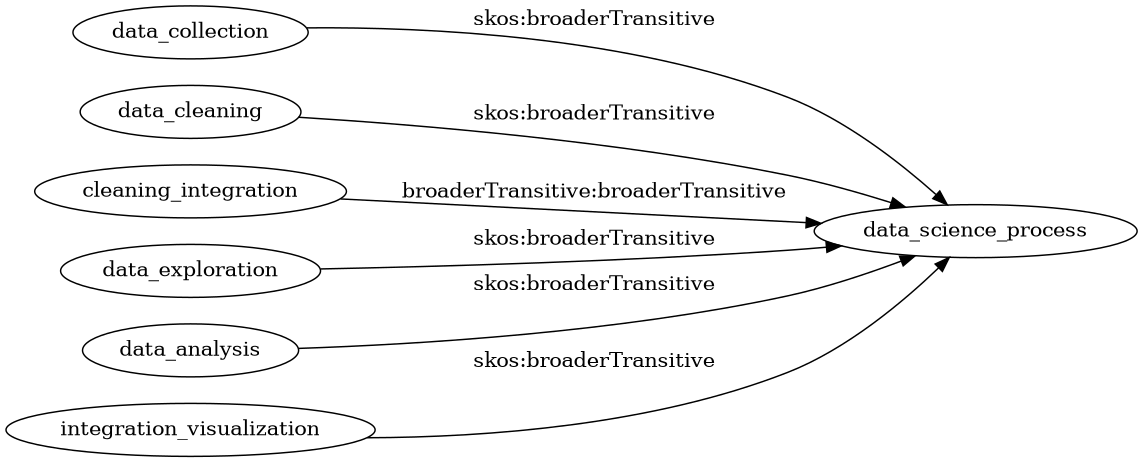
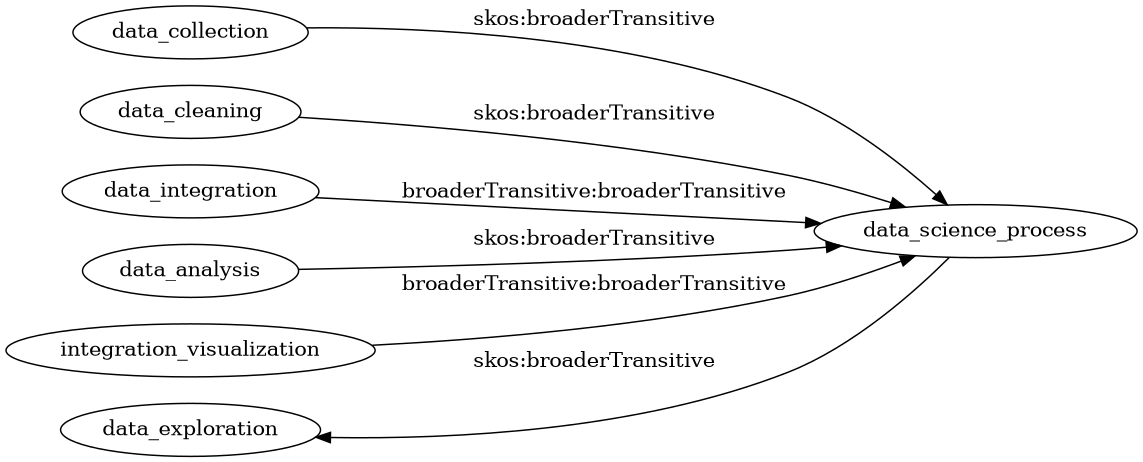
node "cleaning_integration": label "cleaning_integration" -> "data_integration"
edge "data_exploration" -> "data_science_process": reversed
edge "integration_visualization" -> "data_science_process": label "skos:broaderTransitive" -> "broaderTransitive:broaderTransitive"
